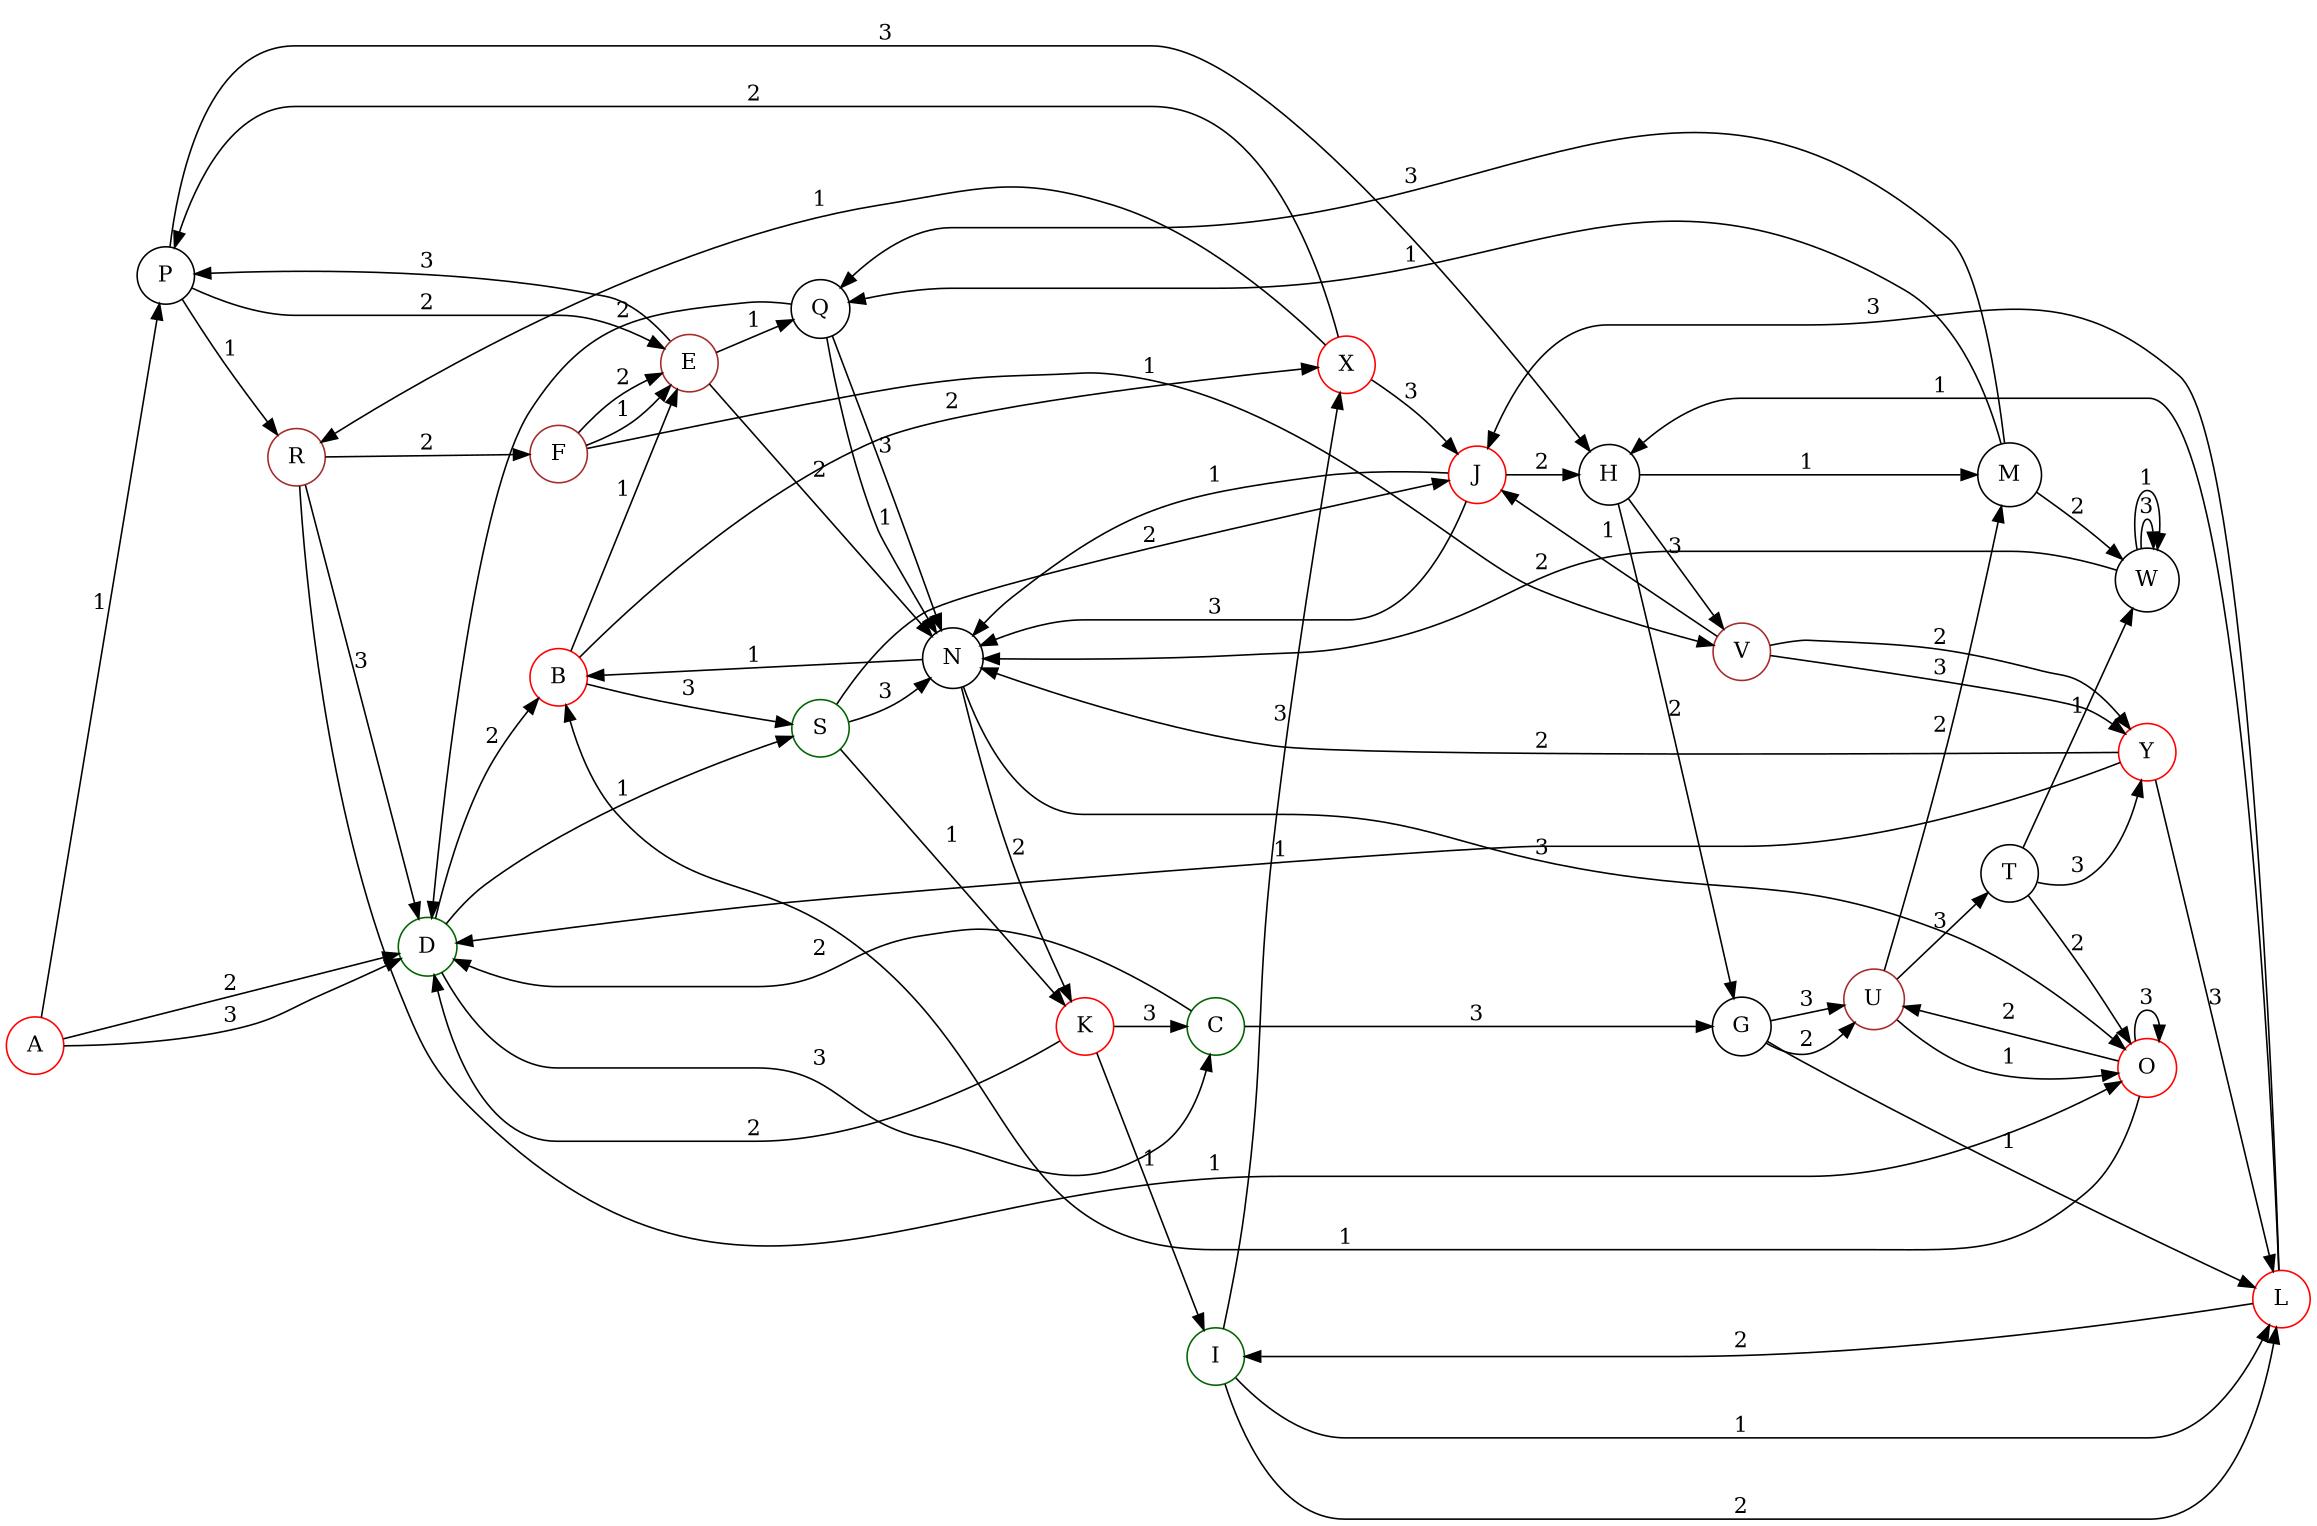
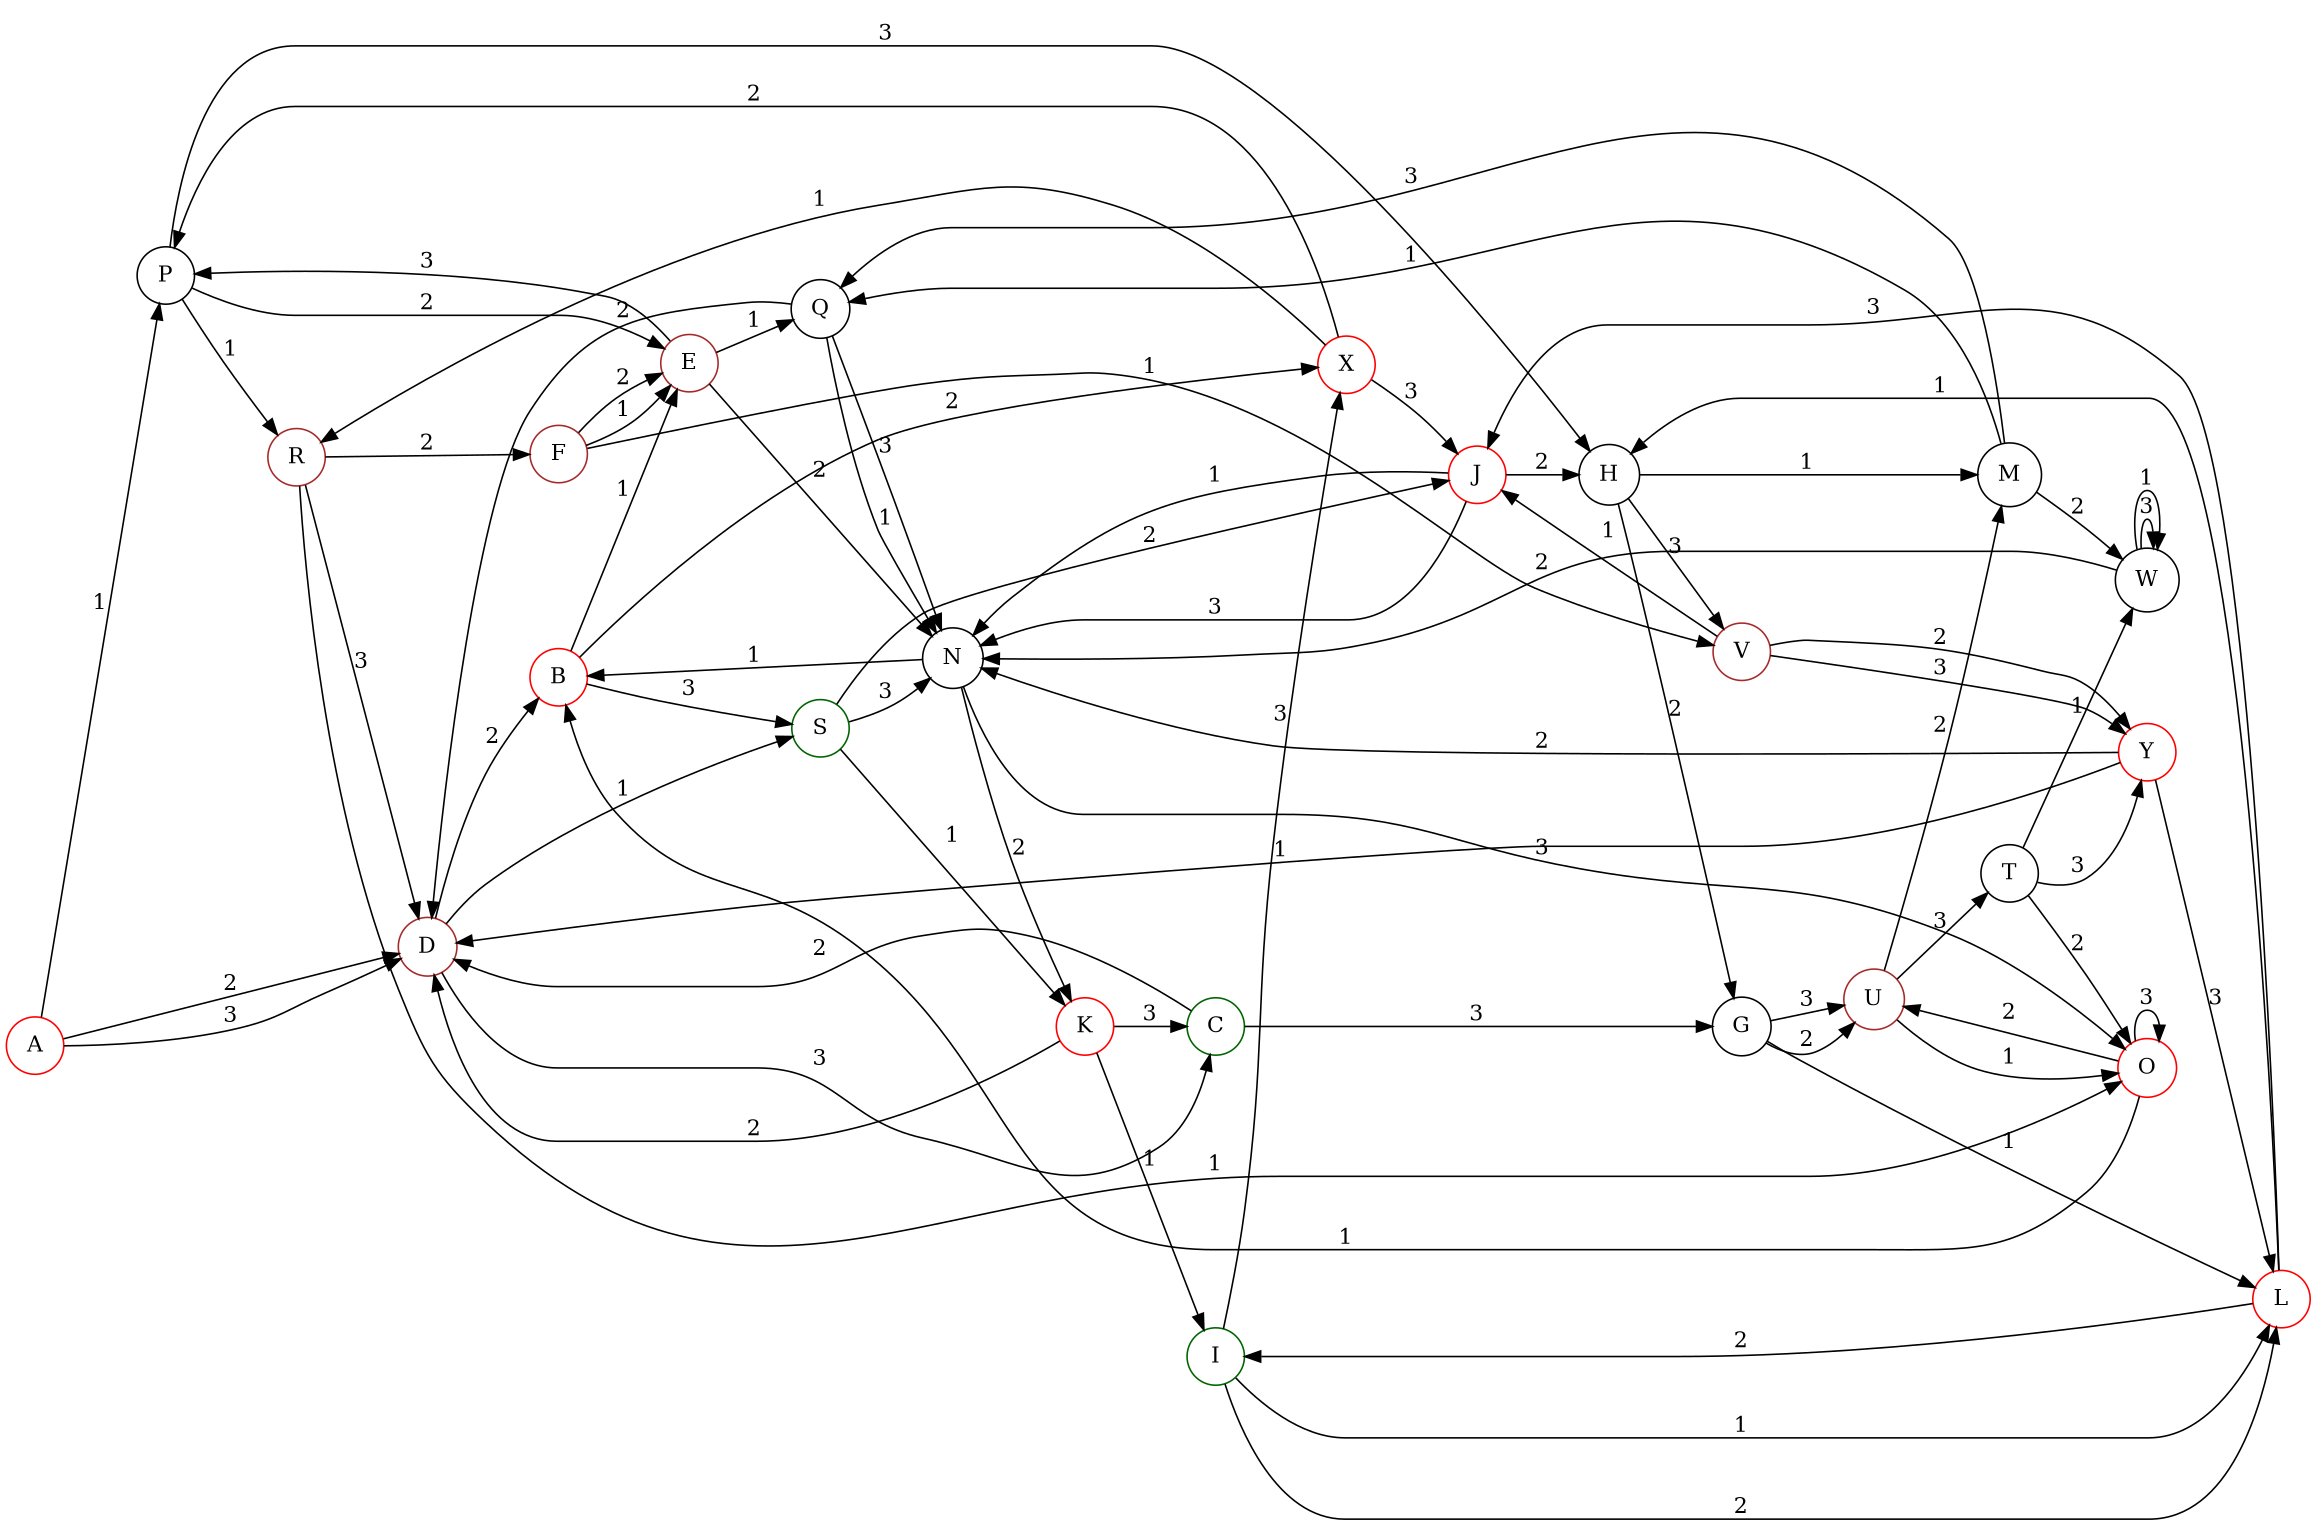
node "D": color darkgreen -> brown
